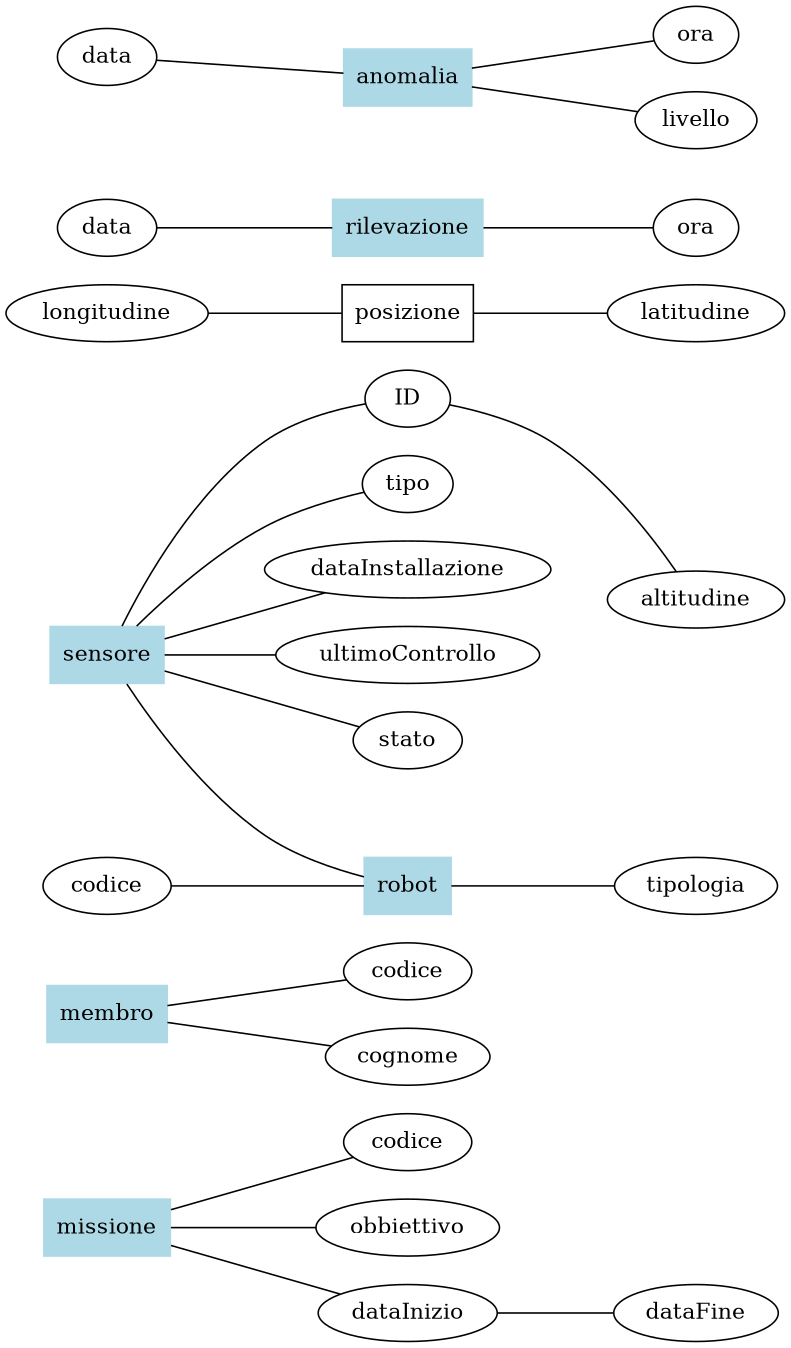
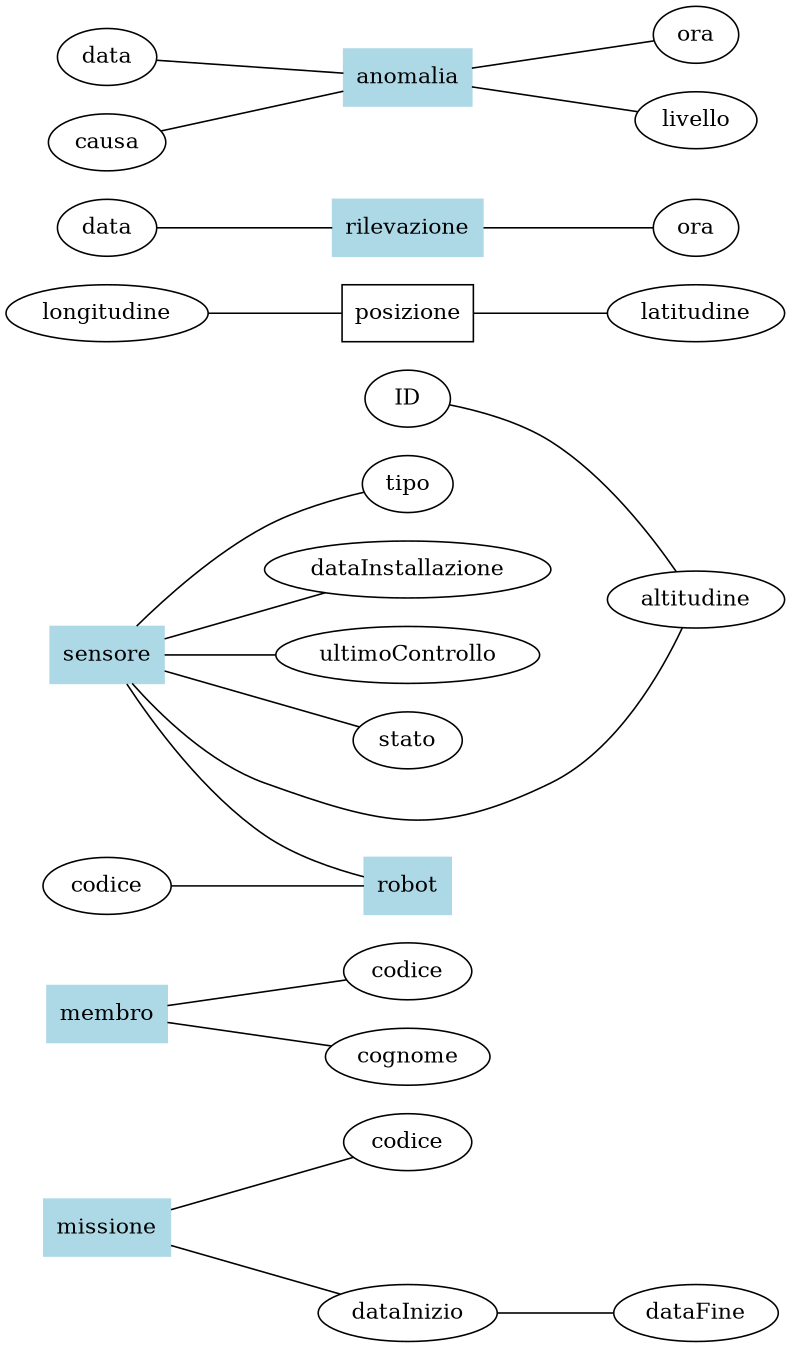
node "causa": added
edge "ID" -- "sensore": now "altitudine" -- "sensore"
node "tipologia": removed
node "obbiettivo": removed
